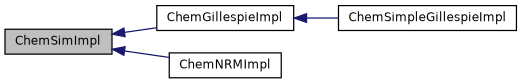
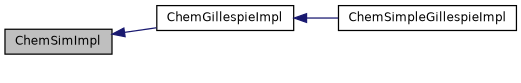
node "ChemNRMImpl": removed
